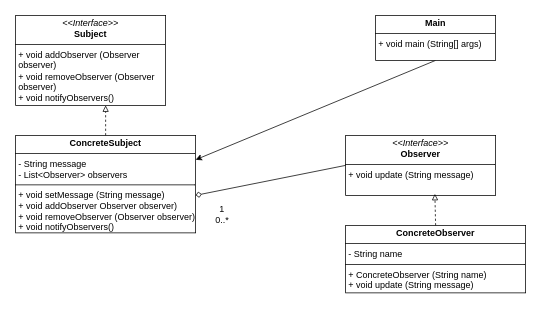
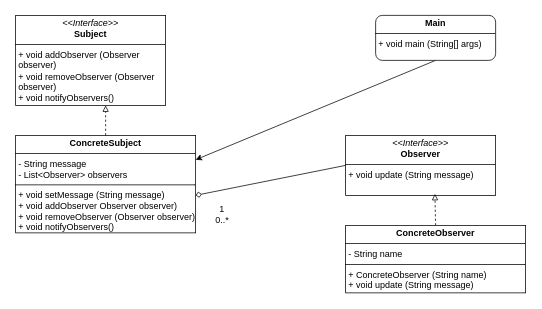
node "Main + void main (String[] args)": shape rectangle -> rounded rectangle
